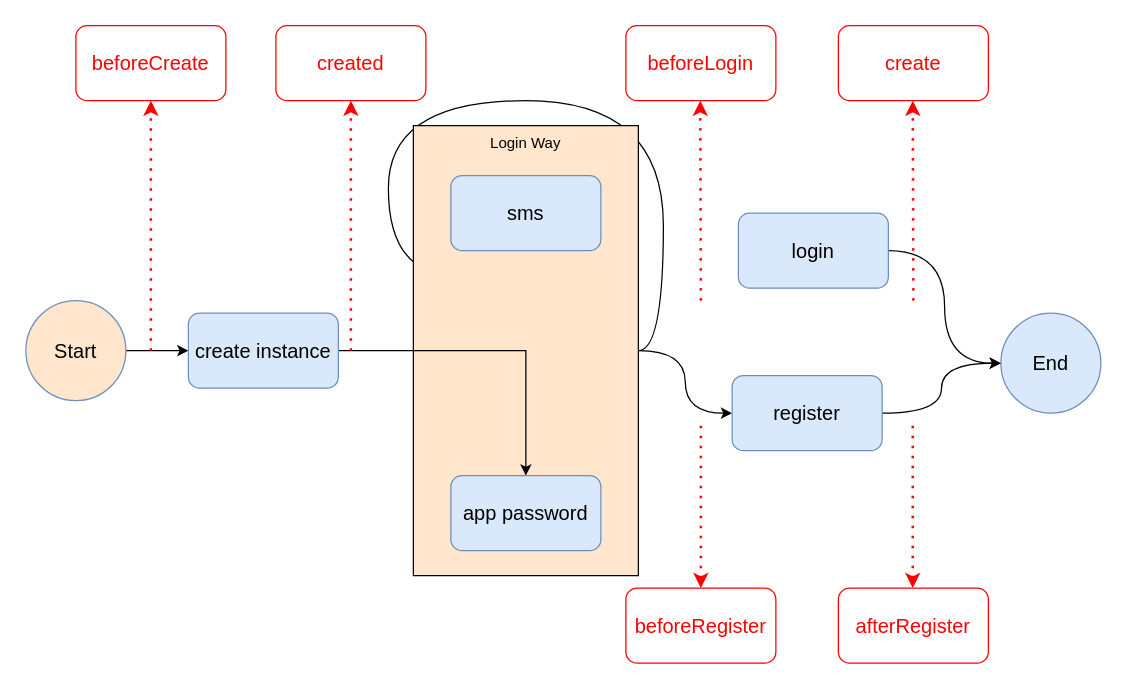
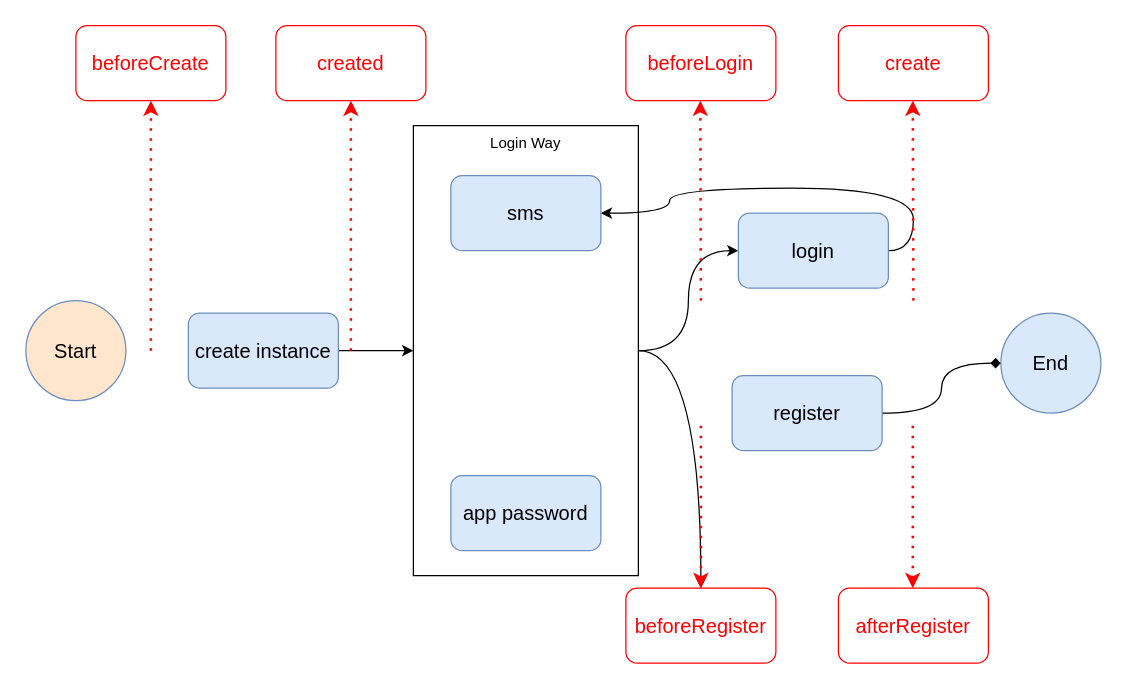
edge "Login Way" -> "sms": now "Login Way" -> "login"
edge "login" -> "End": now "login" -> "sms"
edge "Start" -> "create instance": removed
edge "create instance" -> "app password": now "create instance" -> "Login Way"
node "Login Way": fillcolor #ffe6cc -> #ffffff
edge "register" -> "End": arrowhead classic -> diamond
edge "Login Way" -> "register": now "Login Way" -> "beforeRegister"
